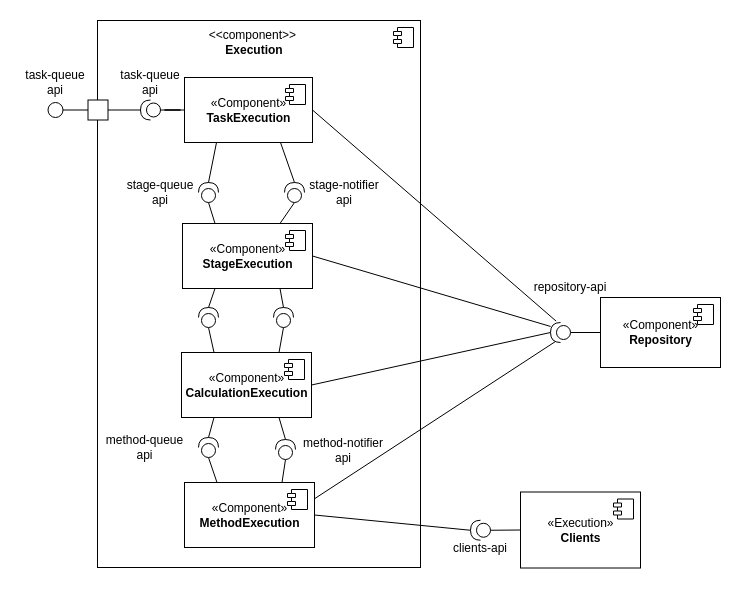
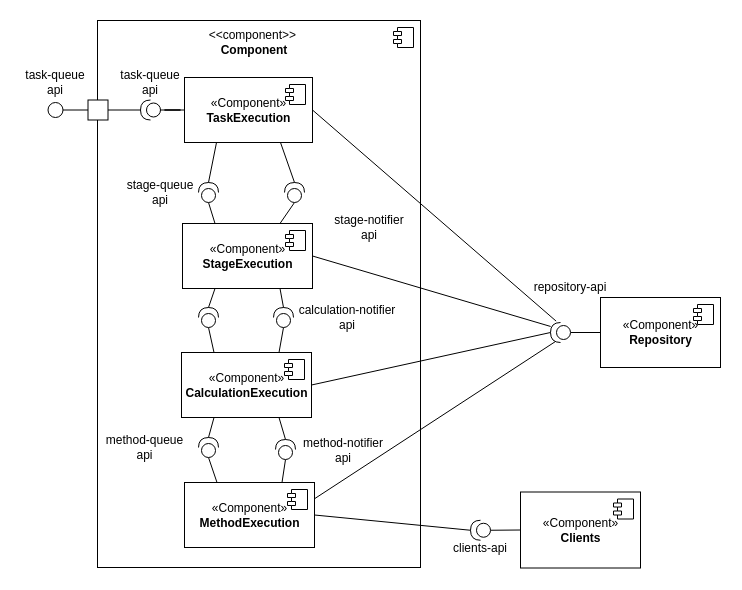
node "<<component>> Execution": label "<<component>> Execution" -> "<<component>> Component"
node "stage-notifier api": moved (345, 193) -> (370, 228)
node "calculation-notifier api": added
node "«Execution» Clients": label "«Execution» Clients" -> "«Component» Clients"
